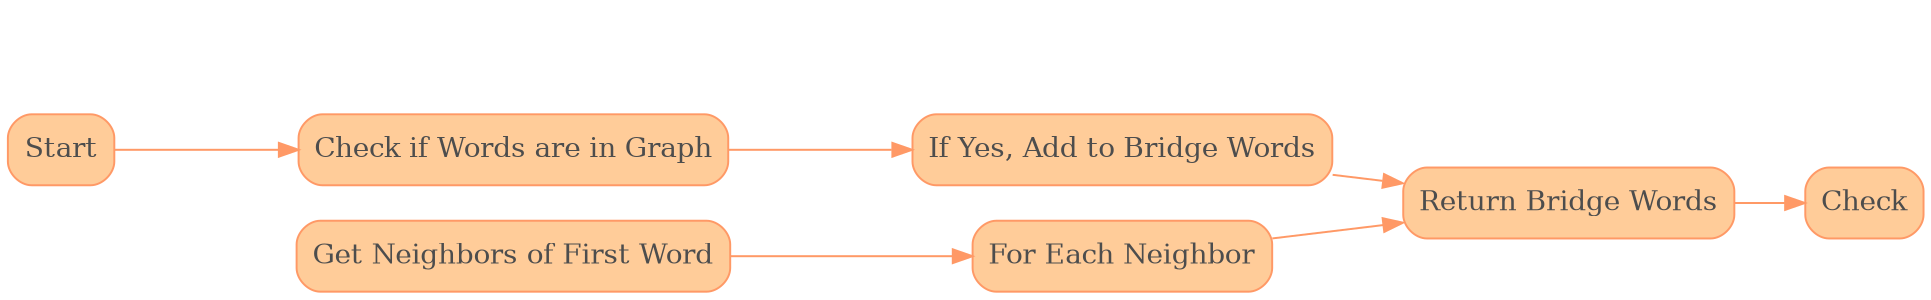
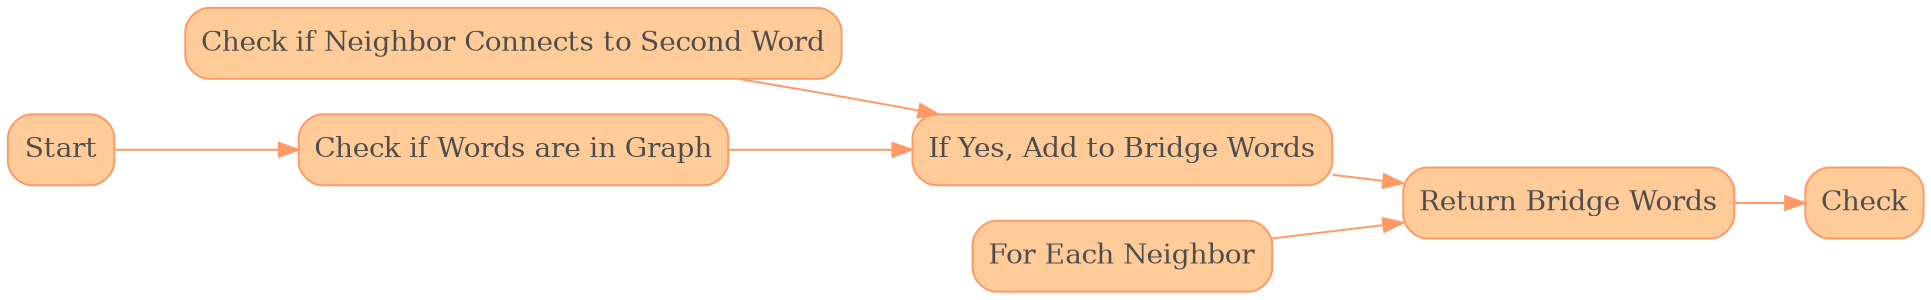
node "Check if Neighbor Connects to Second Word": added
node "Get Neighbors of First Word": removed
